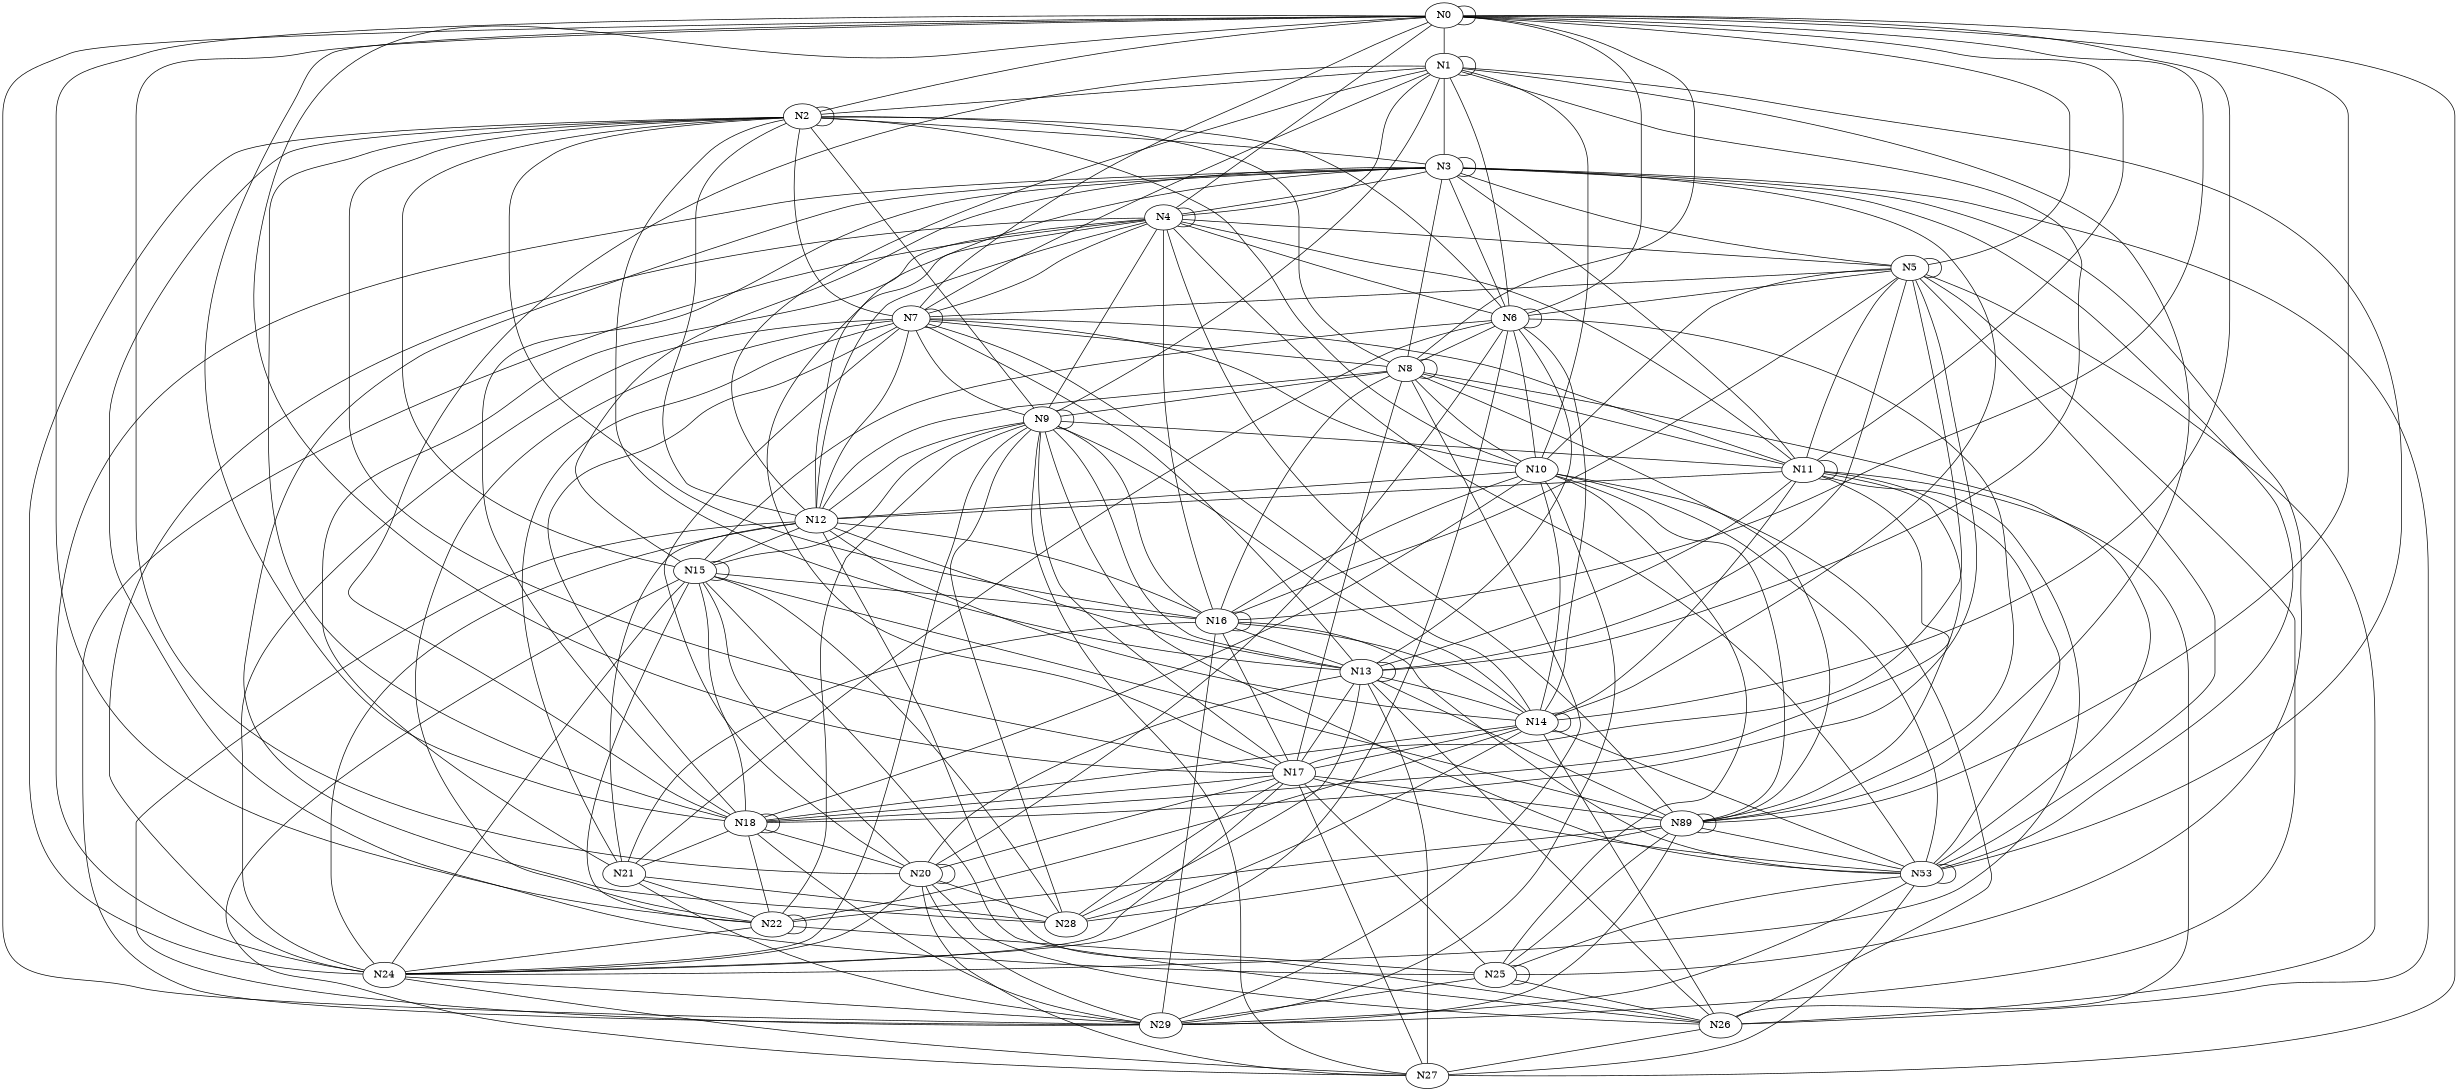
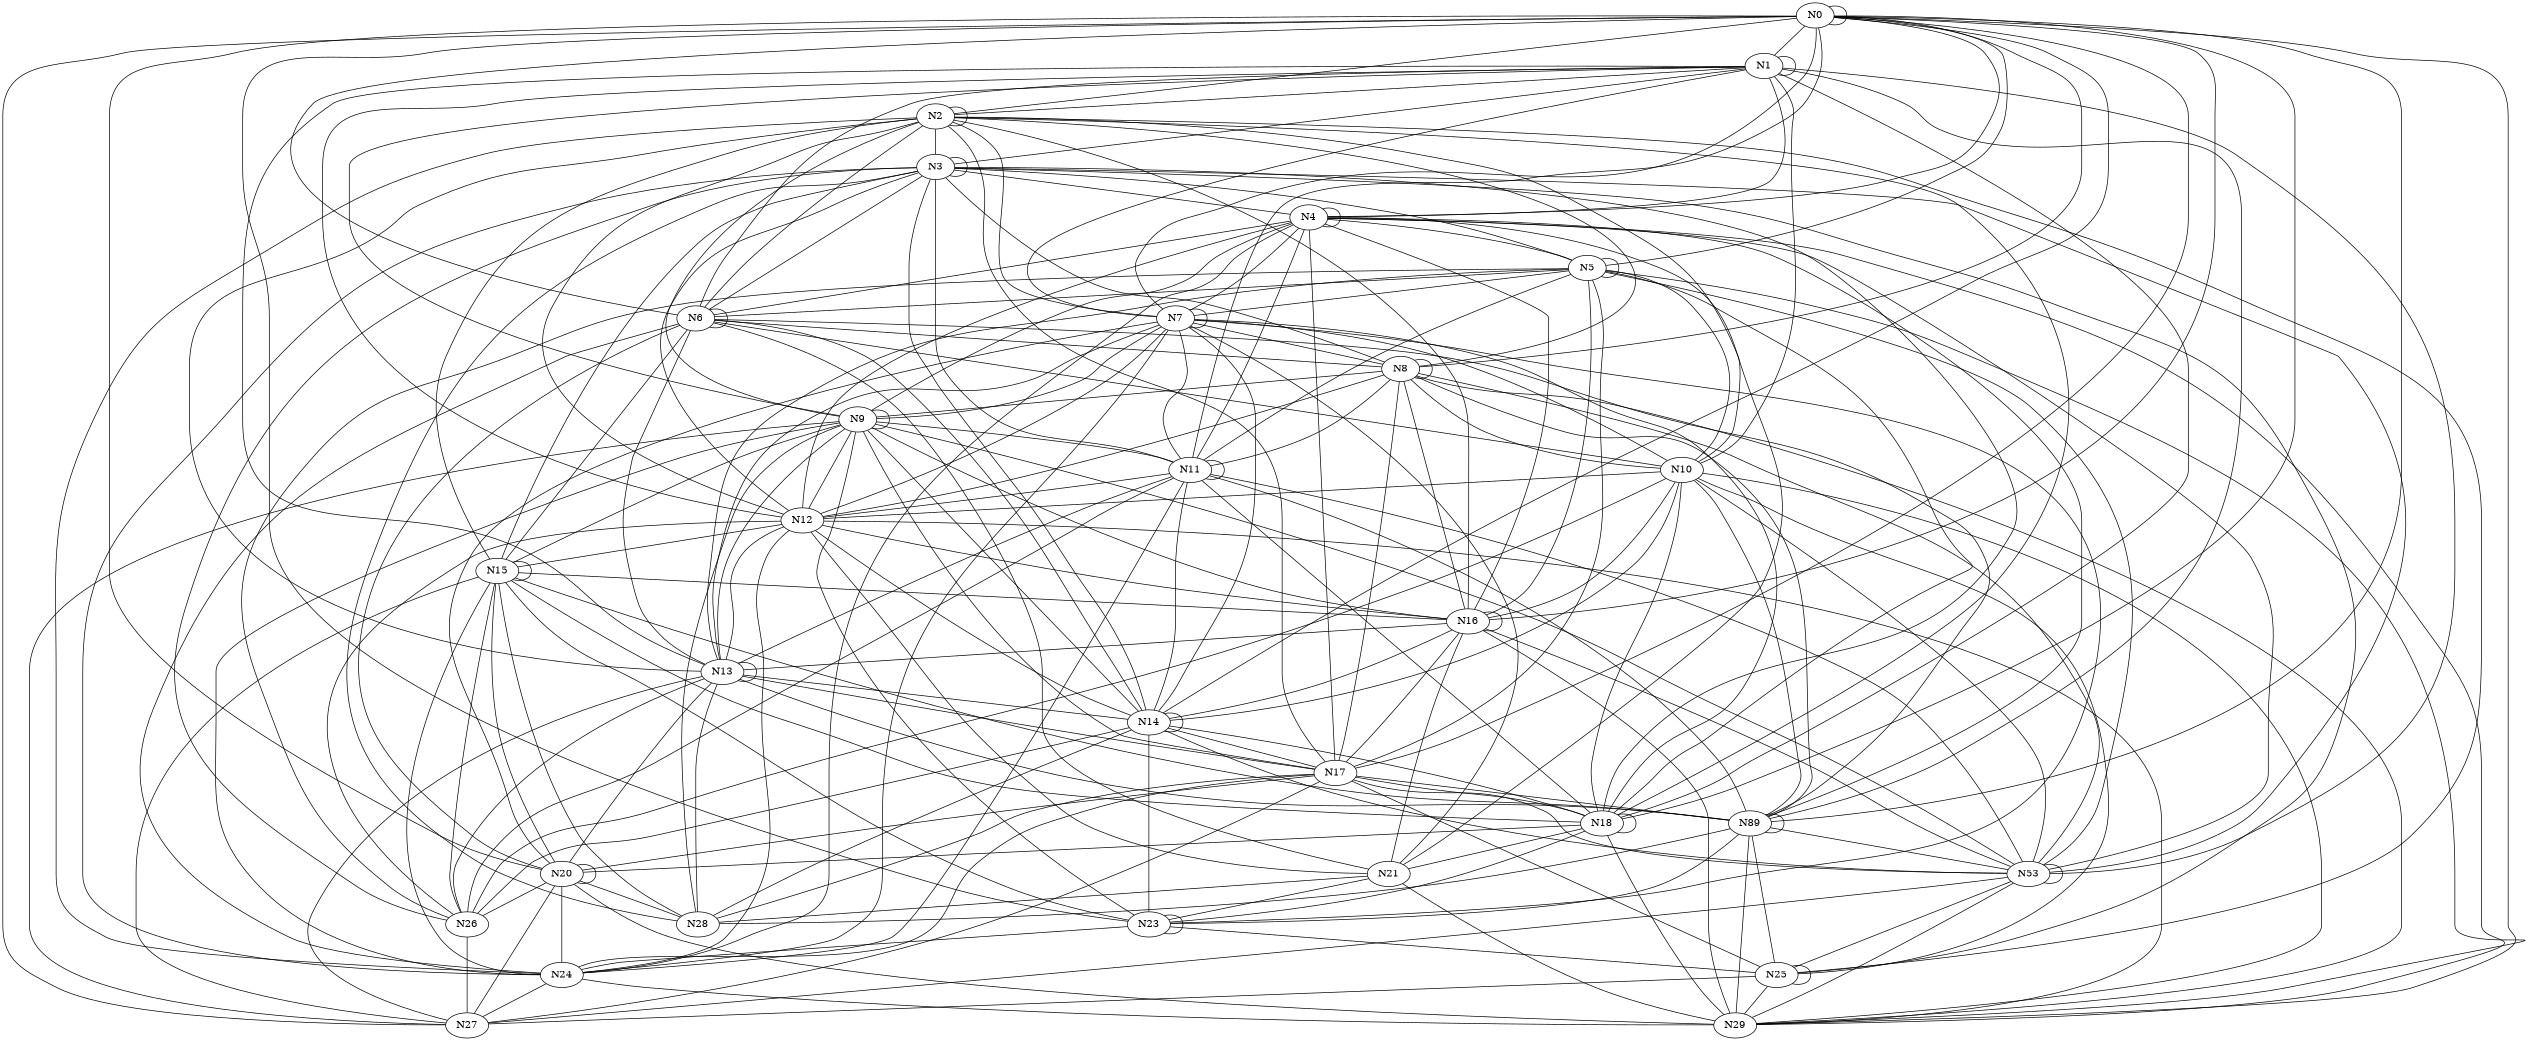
node "N22": label "N22" -> "N23"
edge "N25" -- "N26": now "N25" -- "N27"
